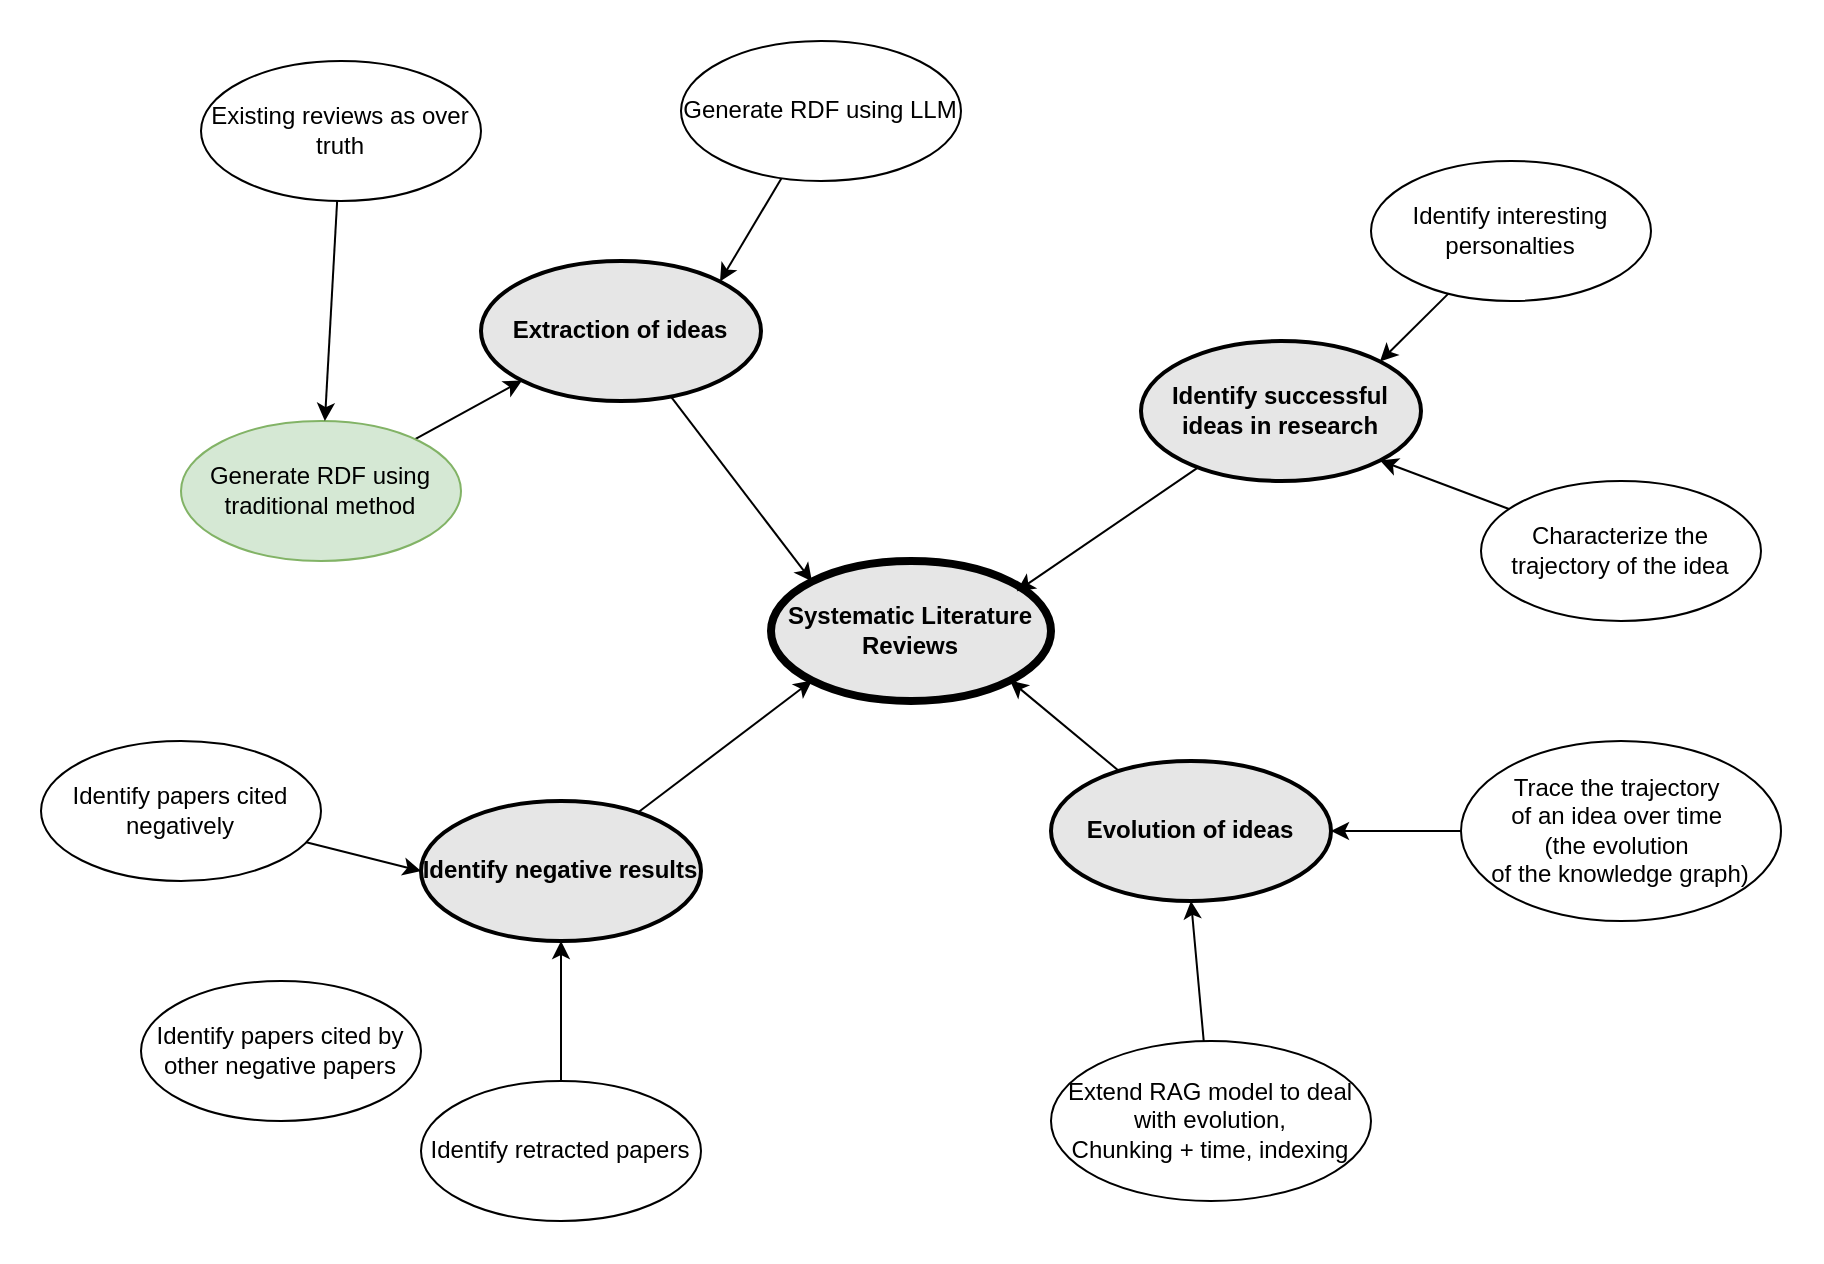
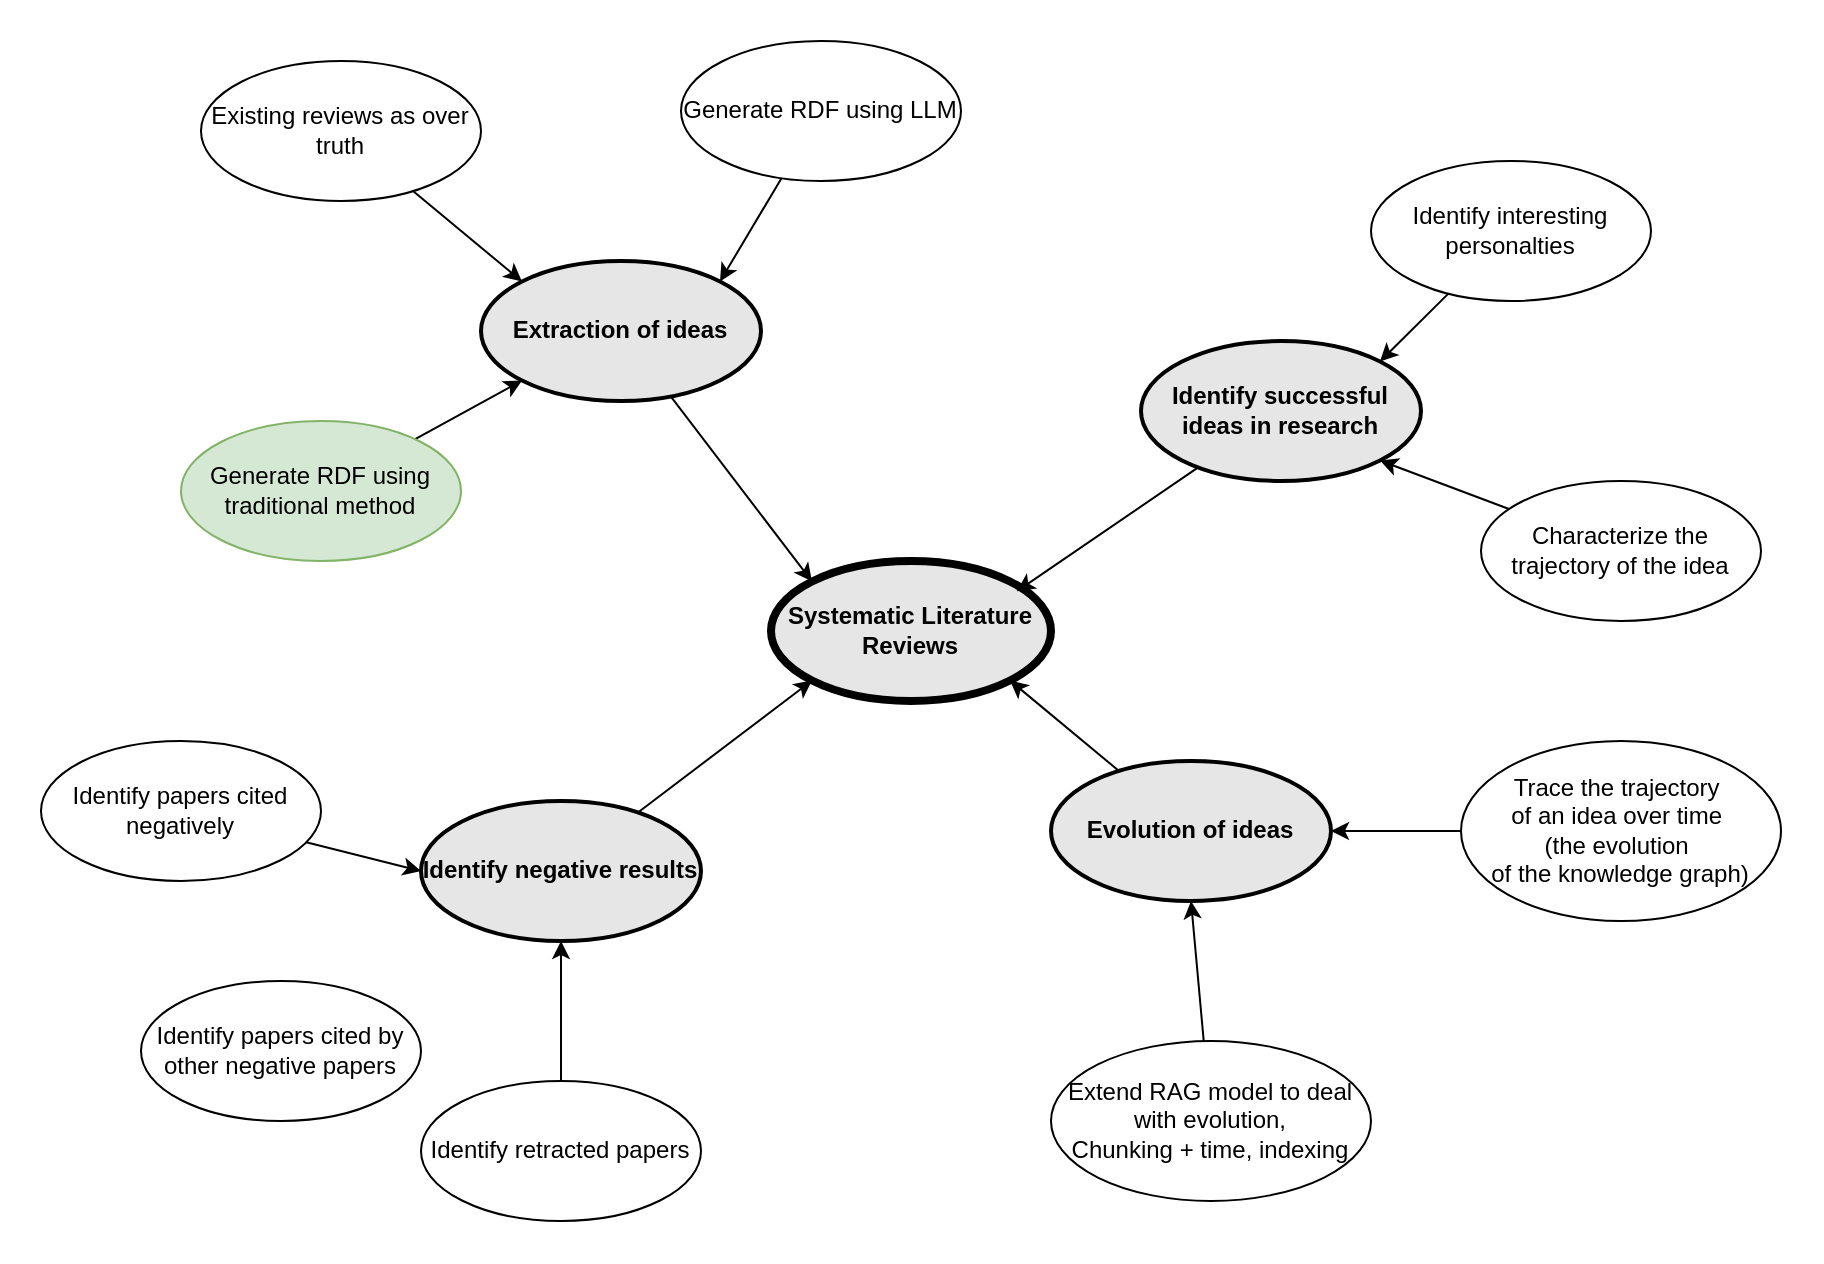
edge "Existing reviews as over truth" -> "Generate RDF using traditional method": now "Existing reviews as over truth" -> "Extraction of ideas"
